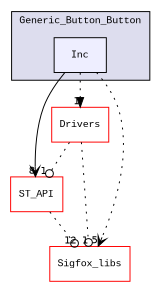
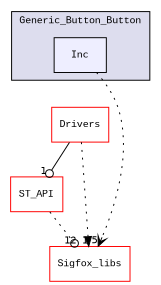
edge "Inc" -> "Drivers": removed
edge "Inc" -> "ST_API": removed
edge "Drivers" -> "ST_API": style dotted -> solid
edge "Drivers" -> "Sigfox_libs": arrowhead odot -> normal
